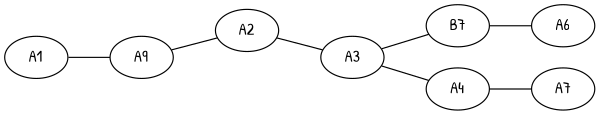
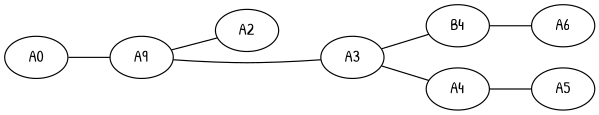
node "B7": label "B7" -> "B4"
edge "A2" -- "A3": now "A9" -- "A3"
node "A1": label "A1" -> "A0"
node "A7": label "A7" -> "A5"
